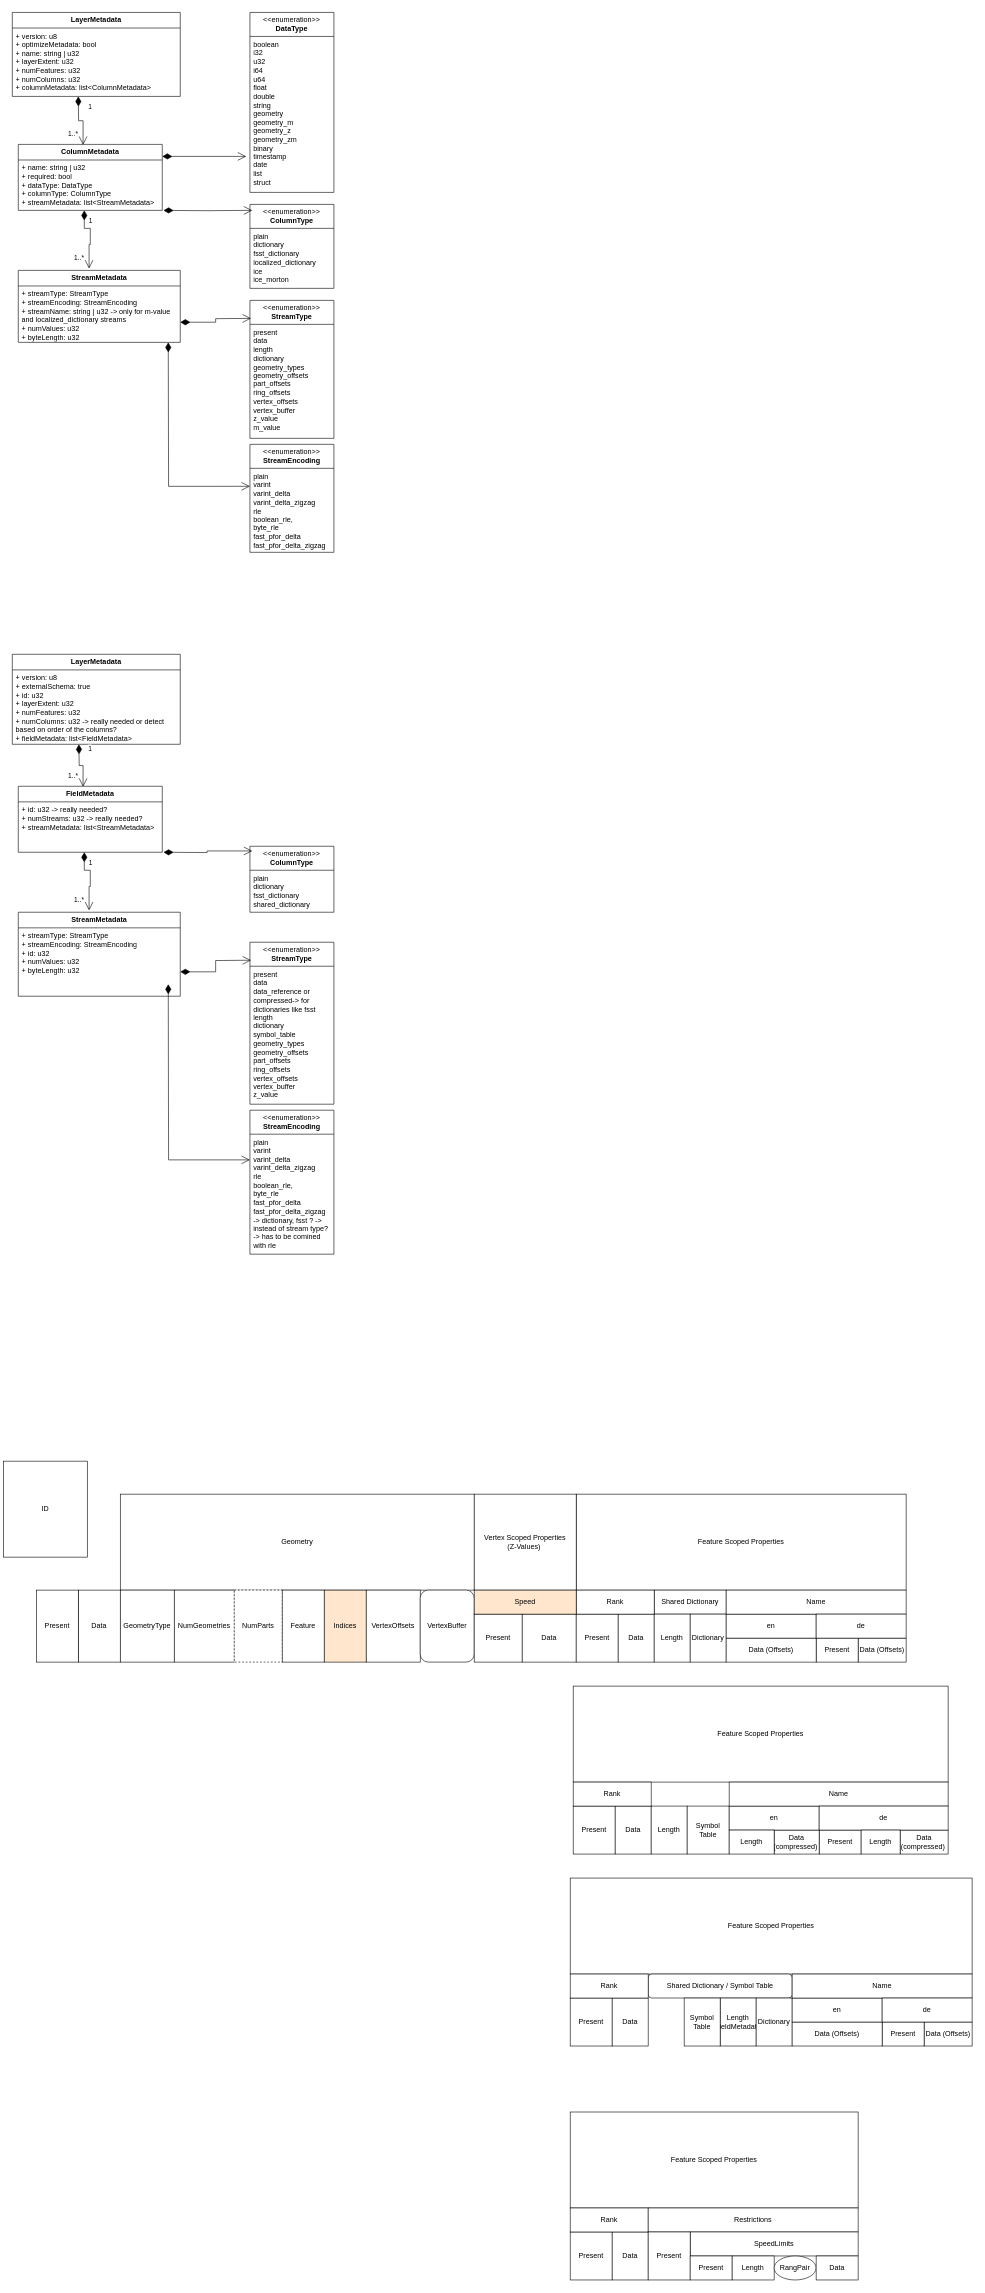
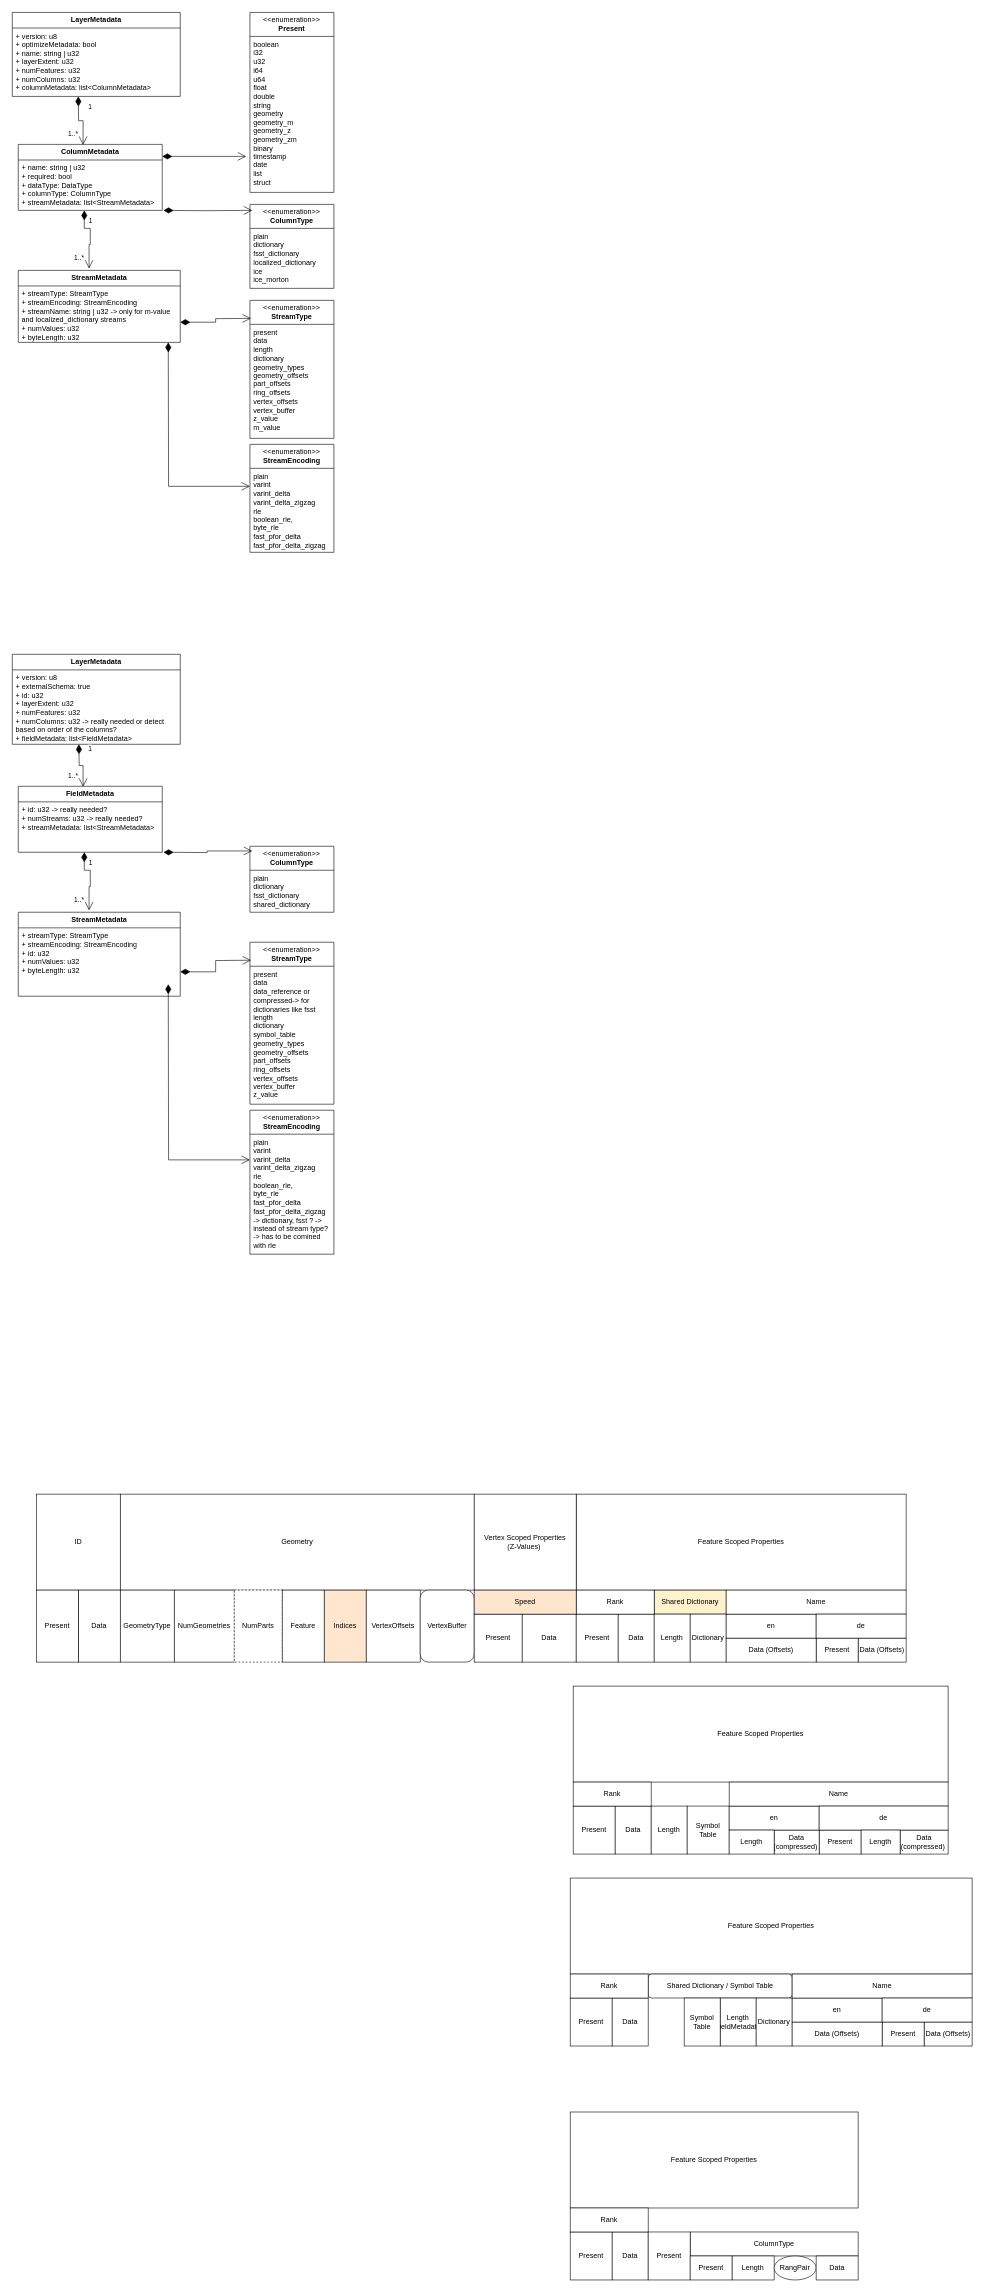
node "<<enumeration>>DataType": label "<<enumeration>>DataType" -> "<<enumeration>>Present"
node "ID": moved (45, 1509) -> (78, 1542)
node "Shared Dictionary": fillcolor #ffffff -> #fff2cc
node "Restrictions": removed
node "SpeedLimits": label "SpeedLimits" -> "ColumnType"
